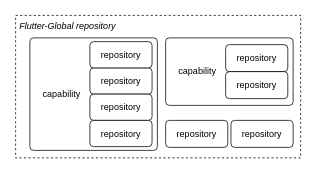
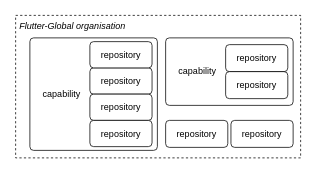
node "Flutter-Global repository": label "Flutter-Global repository" -> "Flutter-Global organisation"
